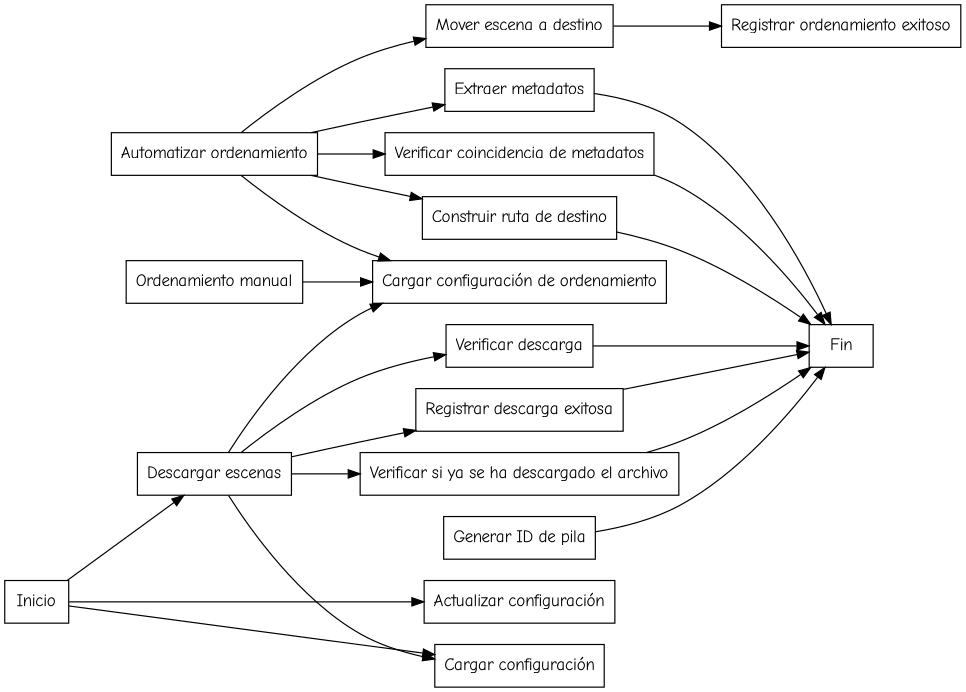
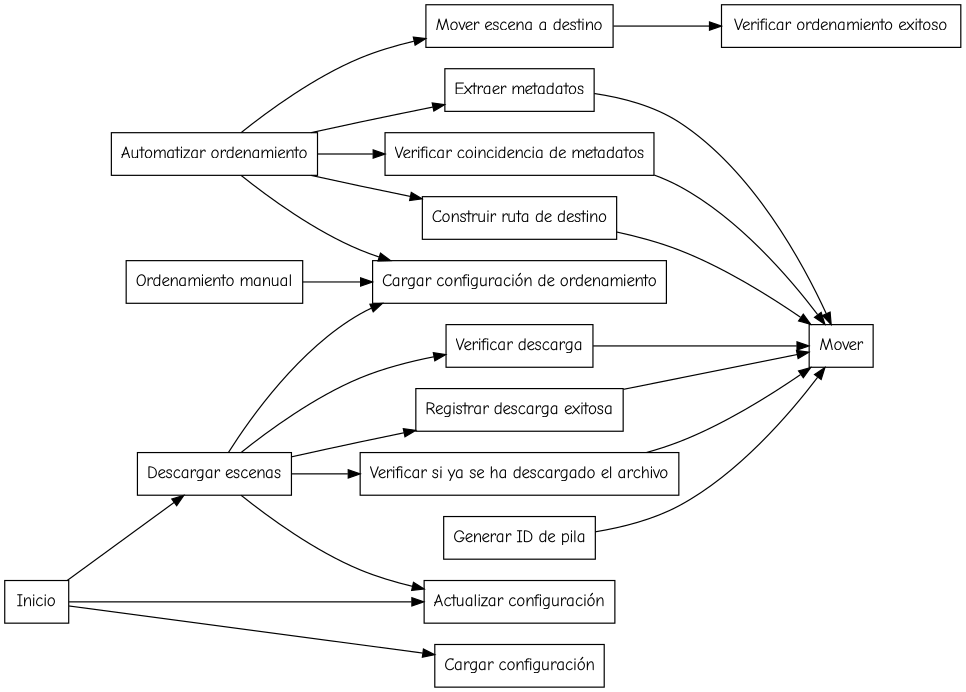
node "Registrar ordenamiento exitoso": label "Registrar ordenamiento exitoso" -> "Verificar ordenamiento exitoso"
node "Fin": label "Fin" -> "Mover"
edge "Descargar escenas" -> "Cargar configuración": now "Descargar escenas" -> "Actualizar configuración"
